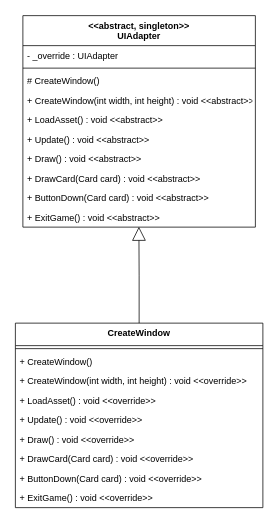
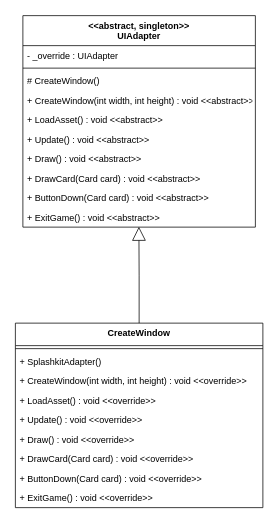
node "+ CreateWindow()": label "+ CreateWindow()" -> "+ SplashkitAdapter()"
